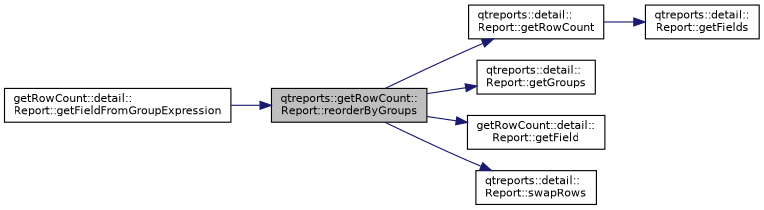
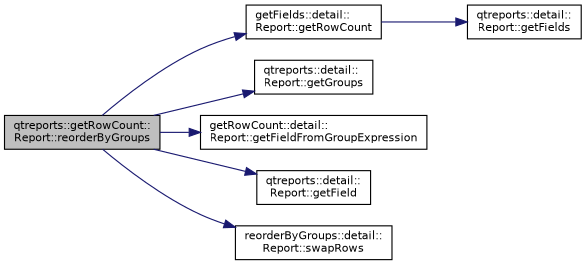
node "qtreports::detail:: Report::getRowCount": label "qtreports::detail:: Report::getRowCount" -> "getFields::detail:: Report::getRowCount"
edge "getRowCount::detail:: Report::getFieldFromGroupExpression" -> "qtreports::getRowCount:: Report::reorderByGroups": reversed
node "getRowCount::detail:: Report::getField": label "getRowCount::detail:: Report::getField" -> "qtreports::detail:: Report::getField"
node "qtreports::detail:: Report::swapRows": label "qtreports::detail:: Report::swapRows" -> "reorderByGroups::detail:: Report::swapRows"
